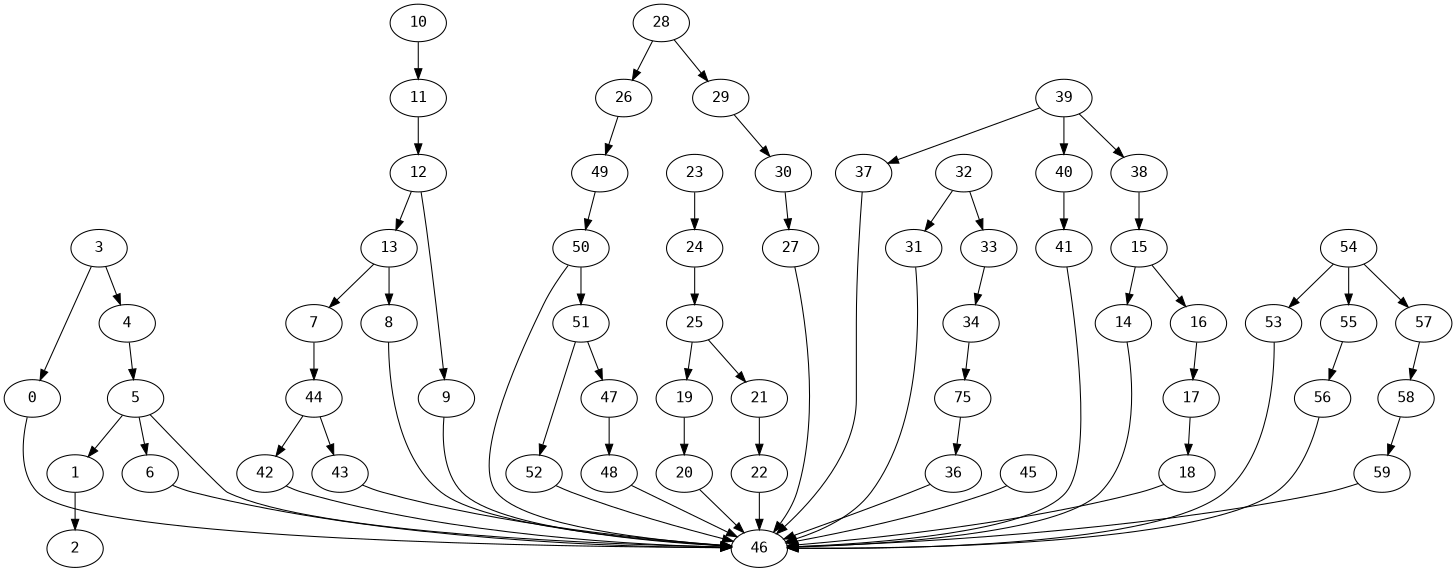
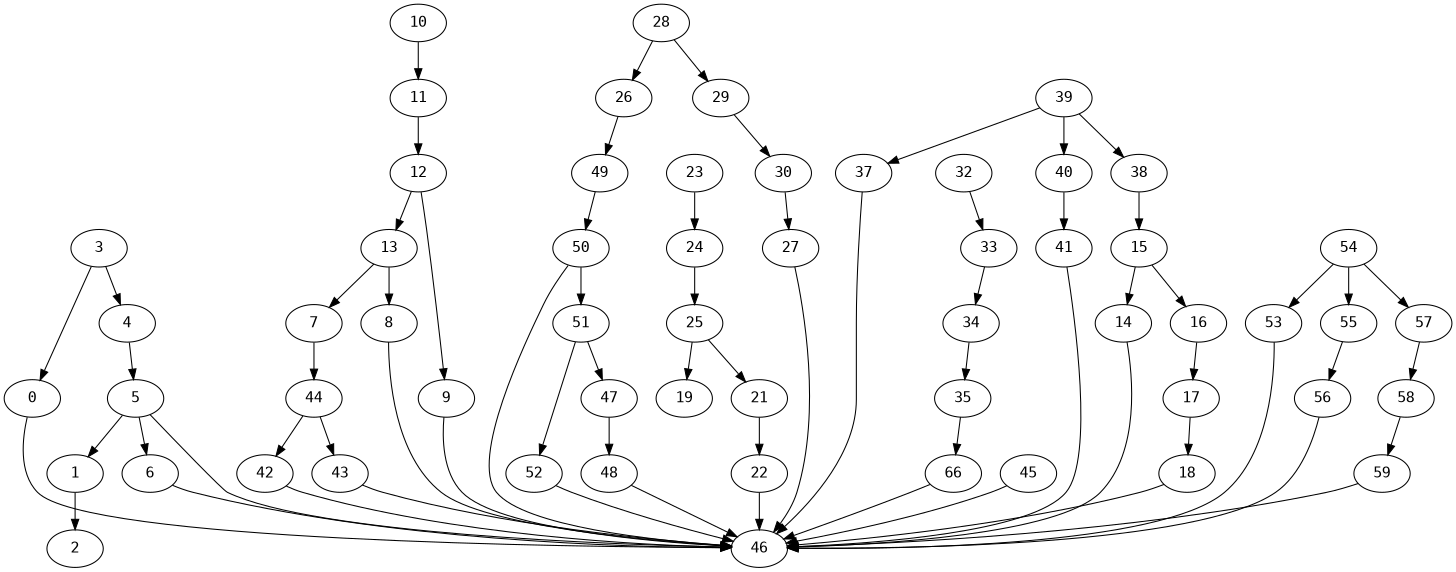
node "31": removed
node "75": label "75" -> "35"
node "20": removed
node "36": label "36" -> "66"
